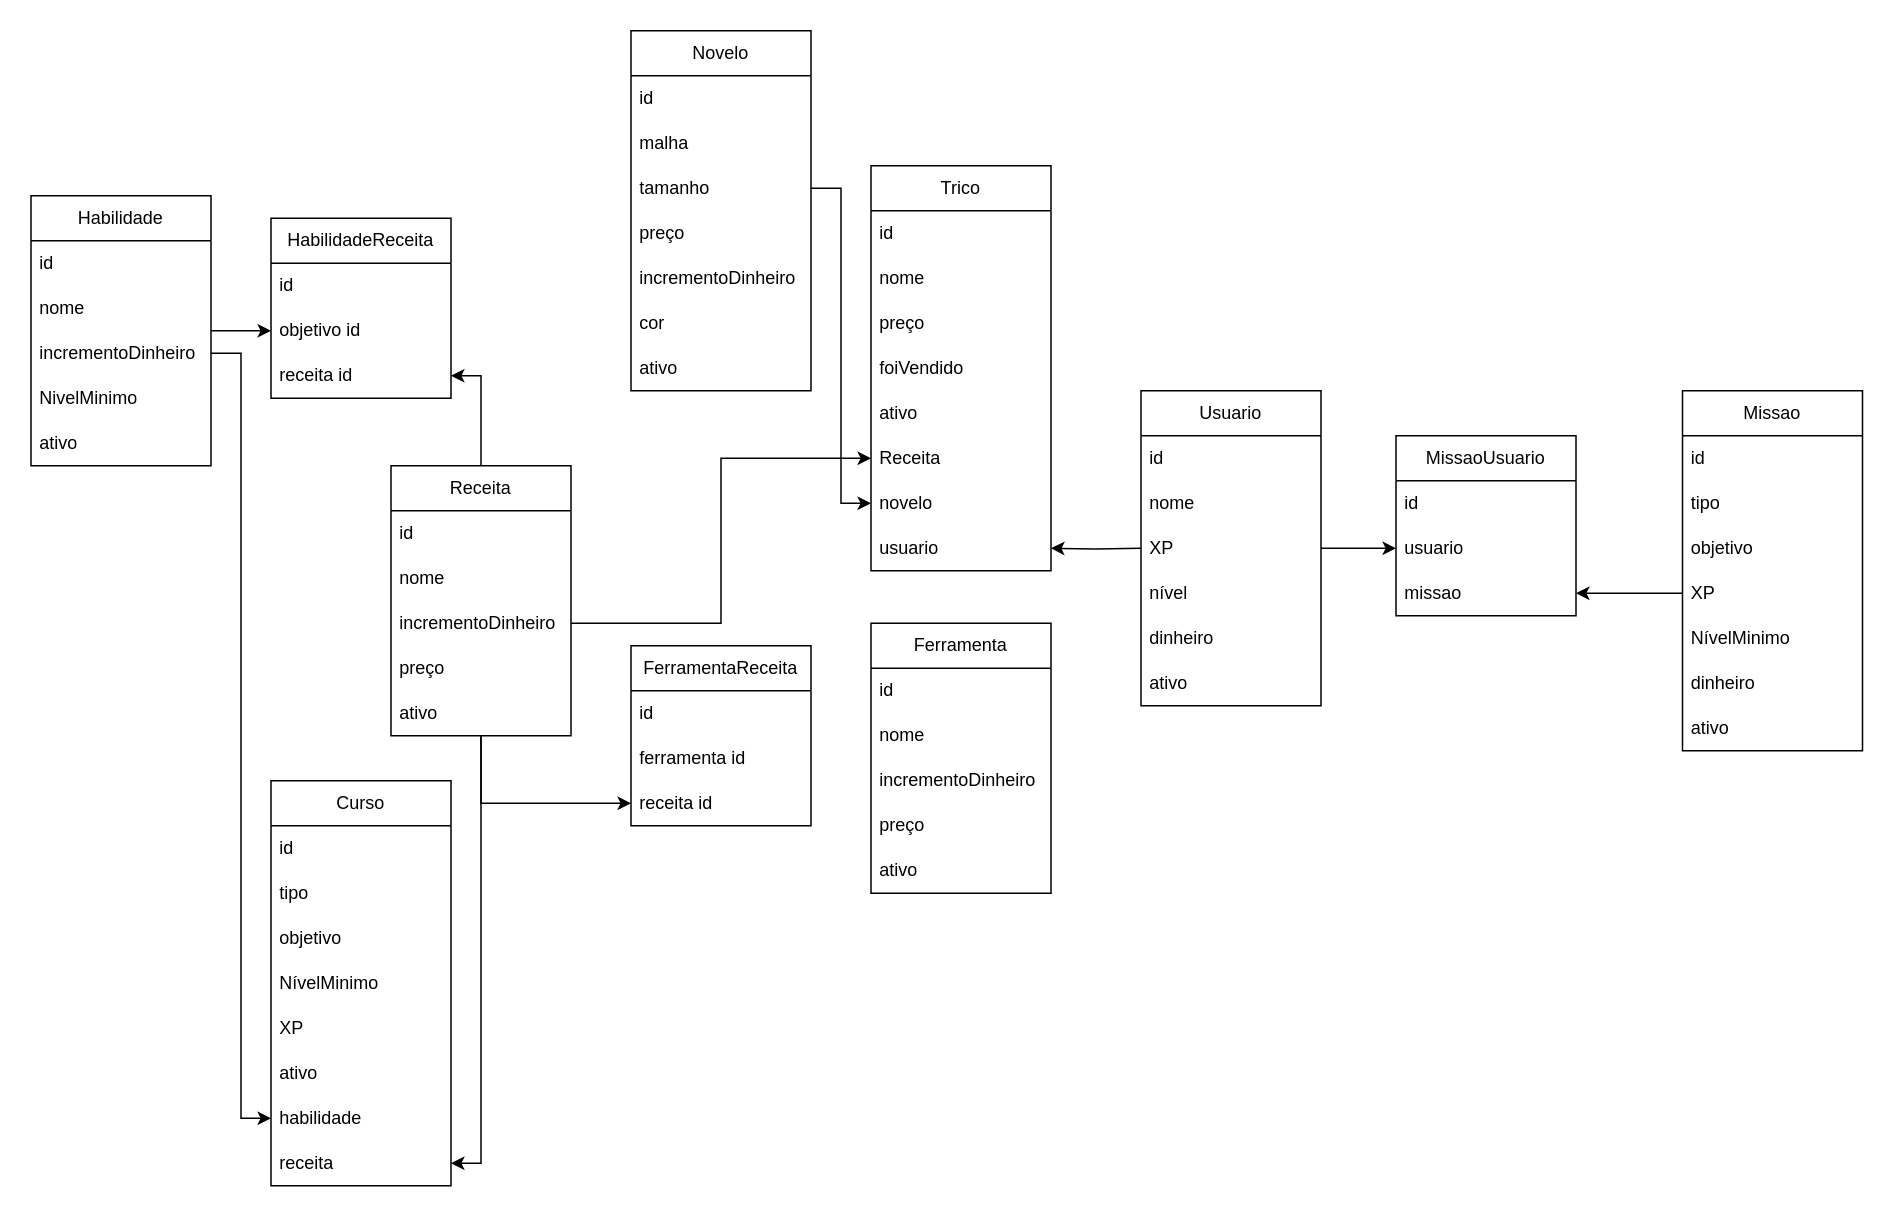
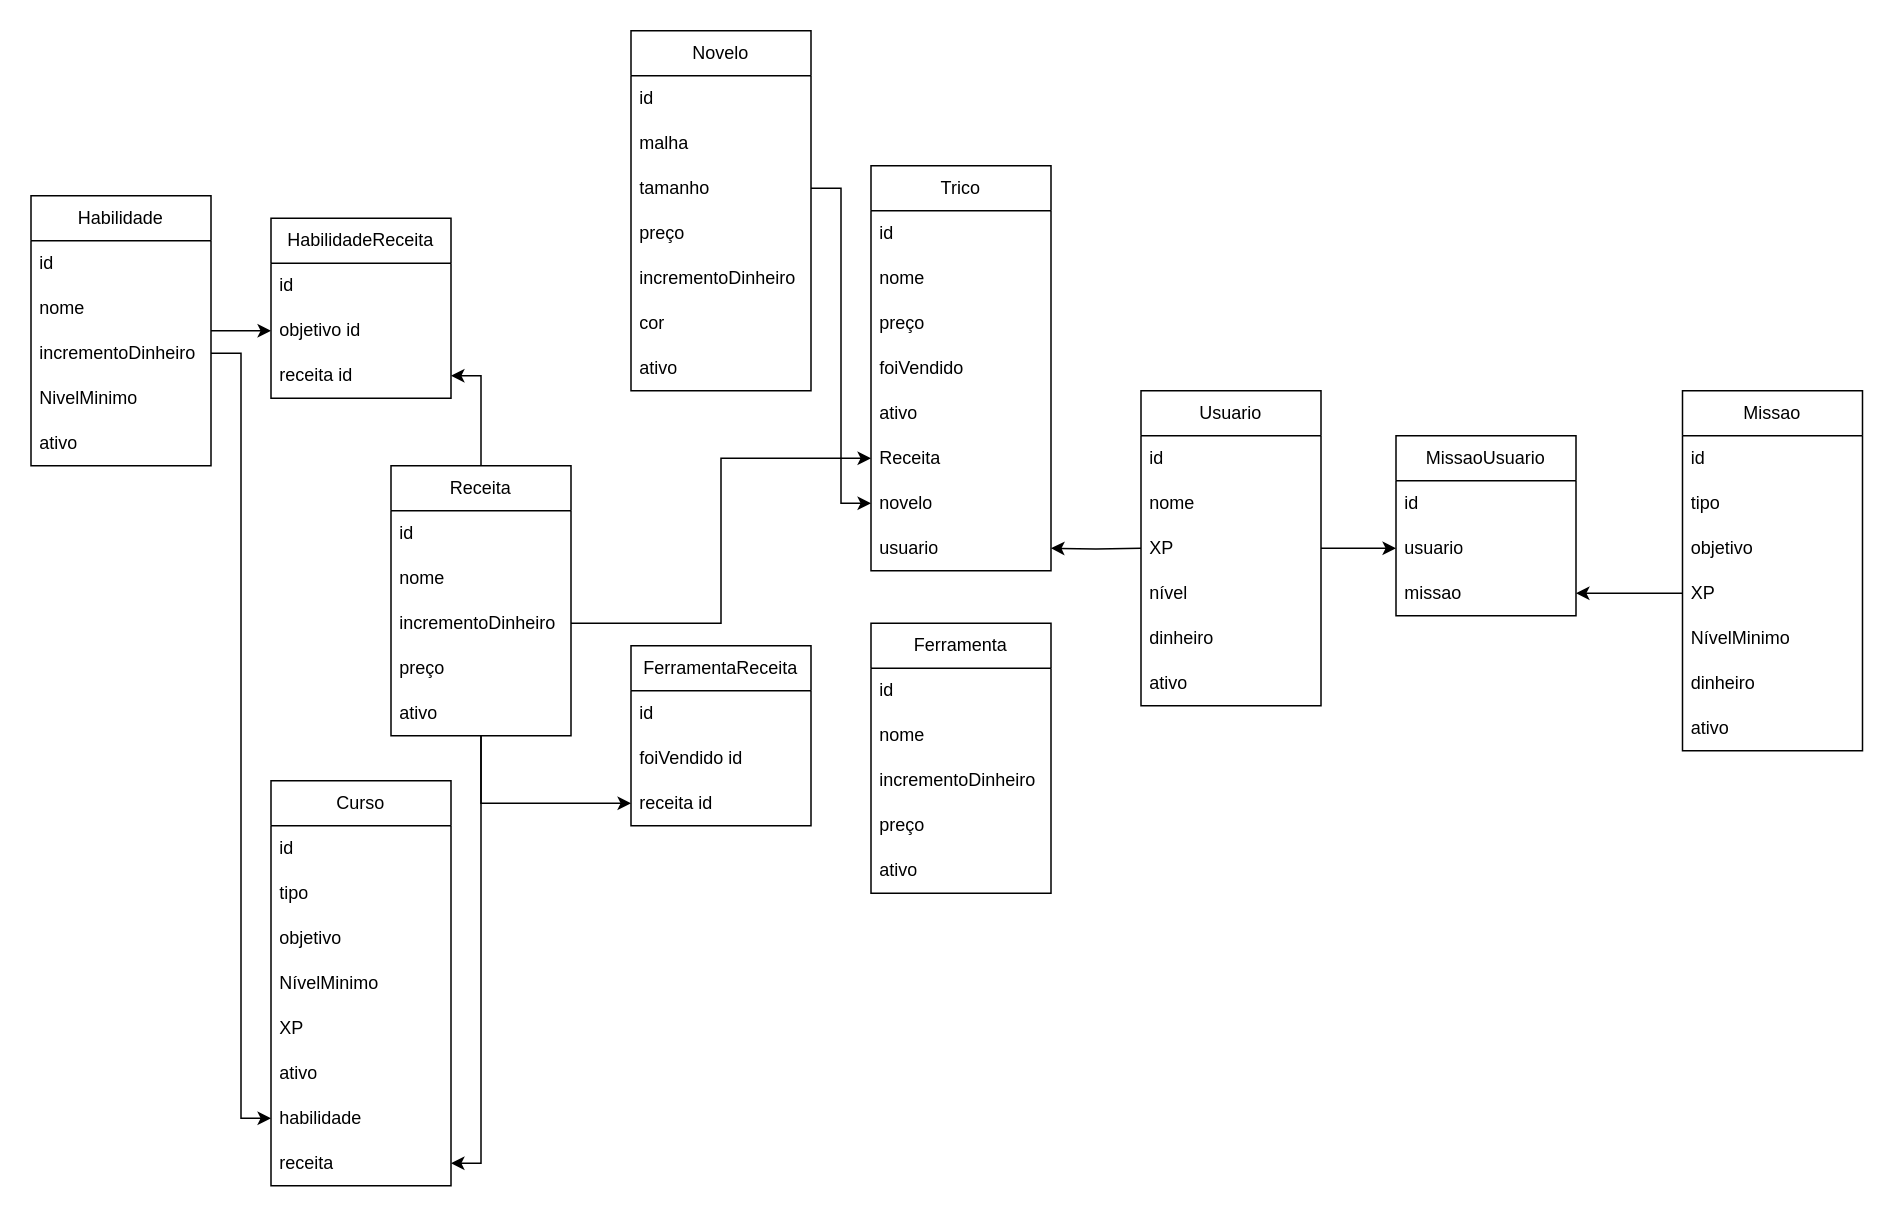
node "ferramenta id": label "ferramenta id" -> "foiVendido id"
